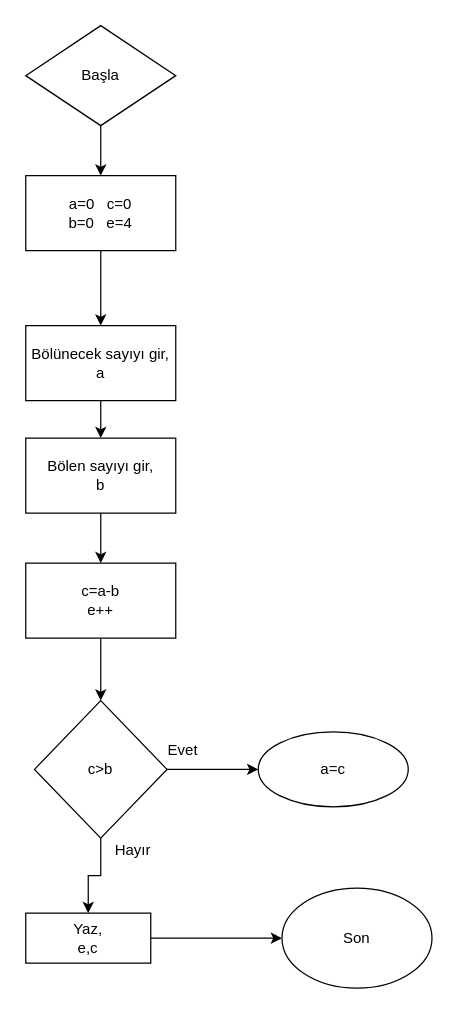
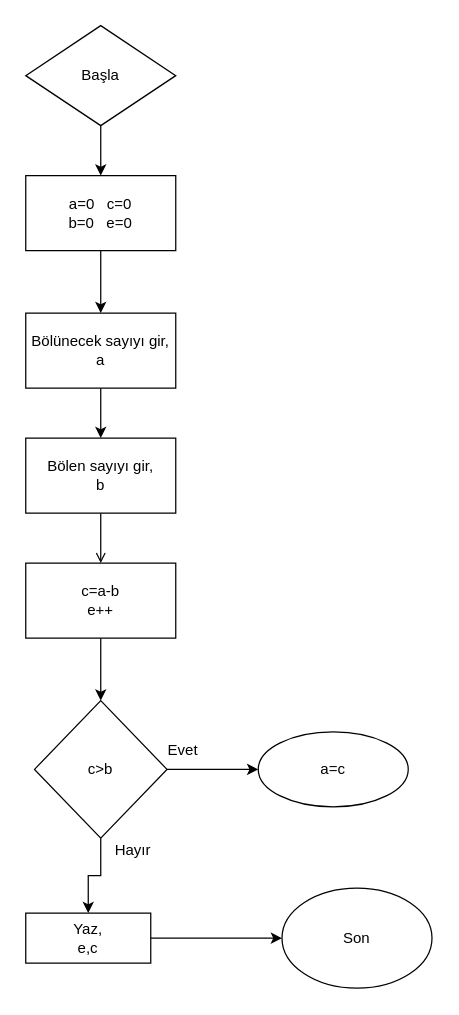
node "a=0 c=0 b=0 e=4": label "a=0 c=0 b=0 e=4" -> "a=0 c=0 b=0 e=0"
node "Bölünecek sayıyı gir, a": moved (101, 363) -> (101, 351)
edge "Bölen sayıyı gir, b" -> "c=a-b e++": arrowhead classic -> open
